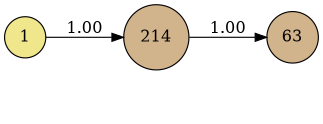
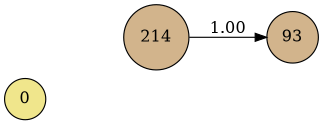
node "1": removed
node "63": label "63" -> "93"
node "0": added
